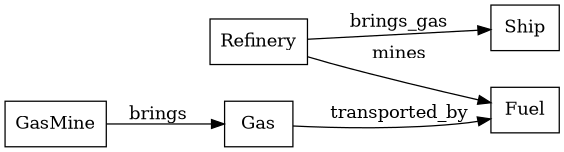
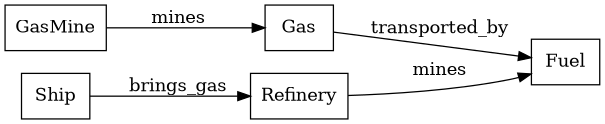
edge "Refinery" -> "Ship": reversed
edge "GasMine" -> "Gas": label "brings" -> "mines"
